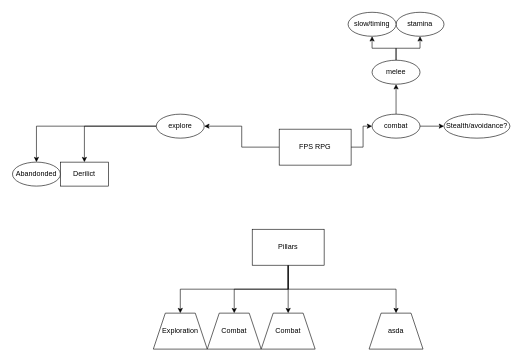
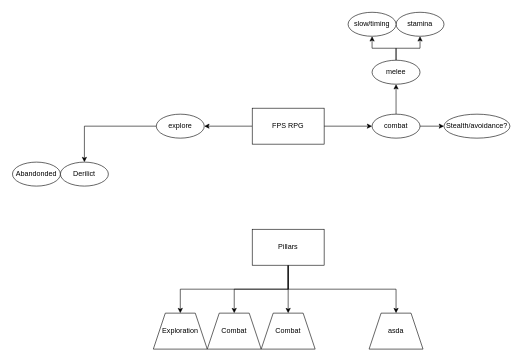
edge "explore" -> "Abandonded": removed
node "FPS RPG": moved (315, 147) -> (288, 126)
node "Derilict": shape rectangle -> ellipse
